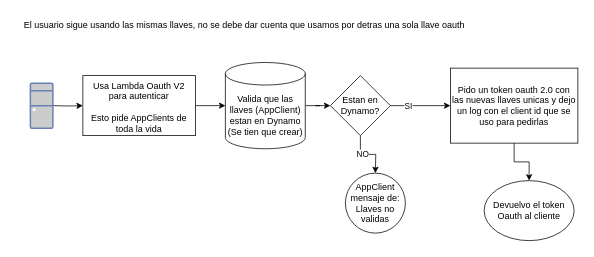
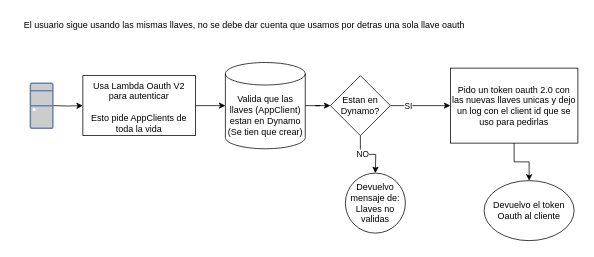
node "AppClient mensaje de: Llaves no validas": label "AppClient mensaje de: Llaves no validas" -> "Devuelvo mensaje de: Llaves no validas"
